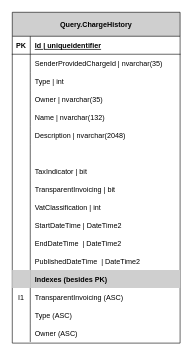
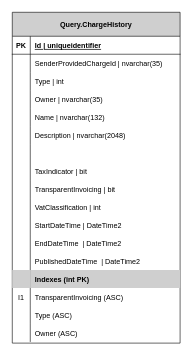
node "Indexes (besides PK)": label "Indexes (besides PK)" -> "Indexes (int PK)"
